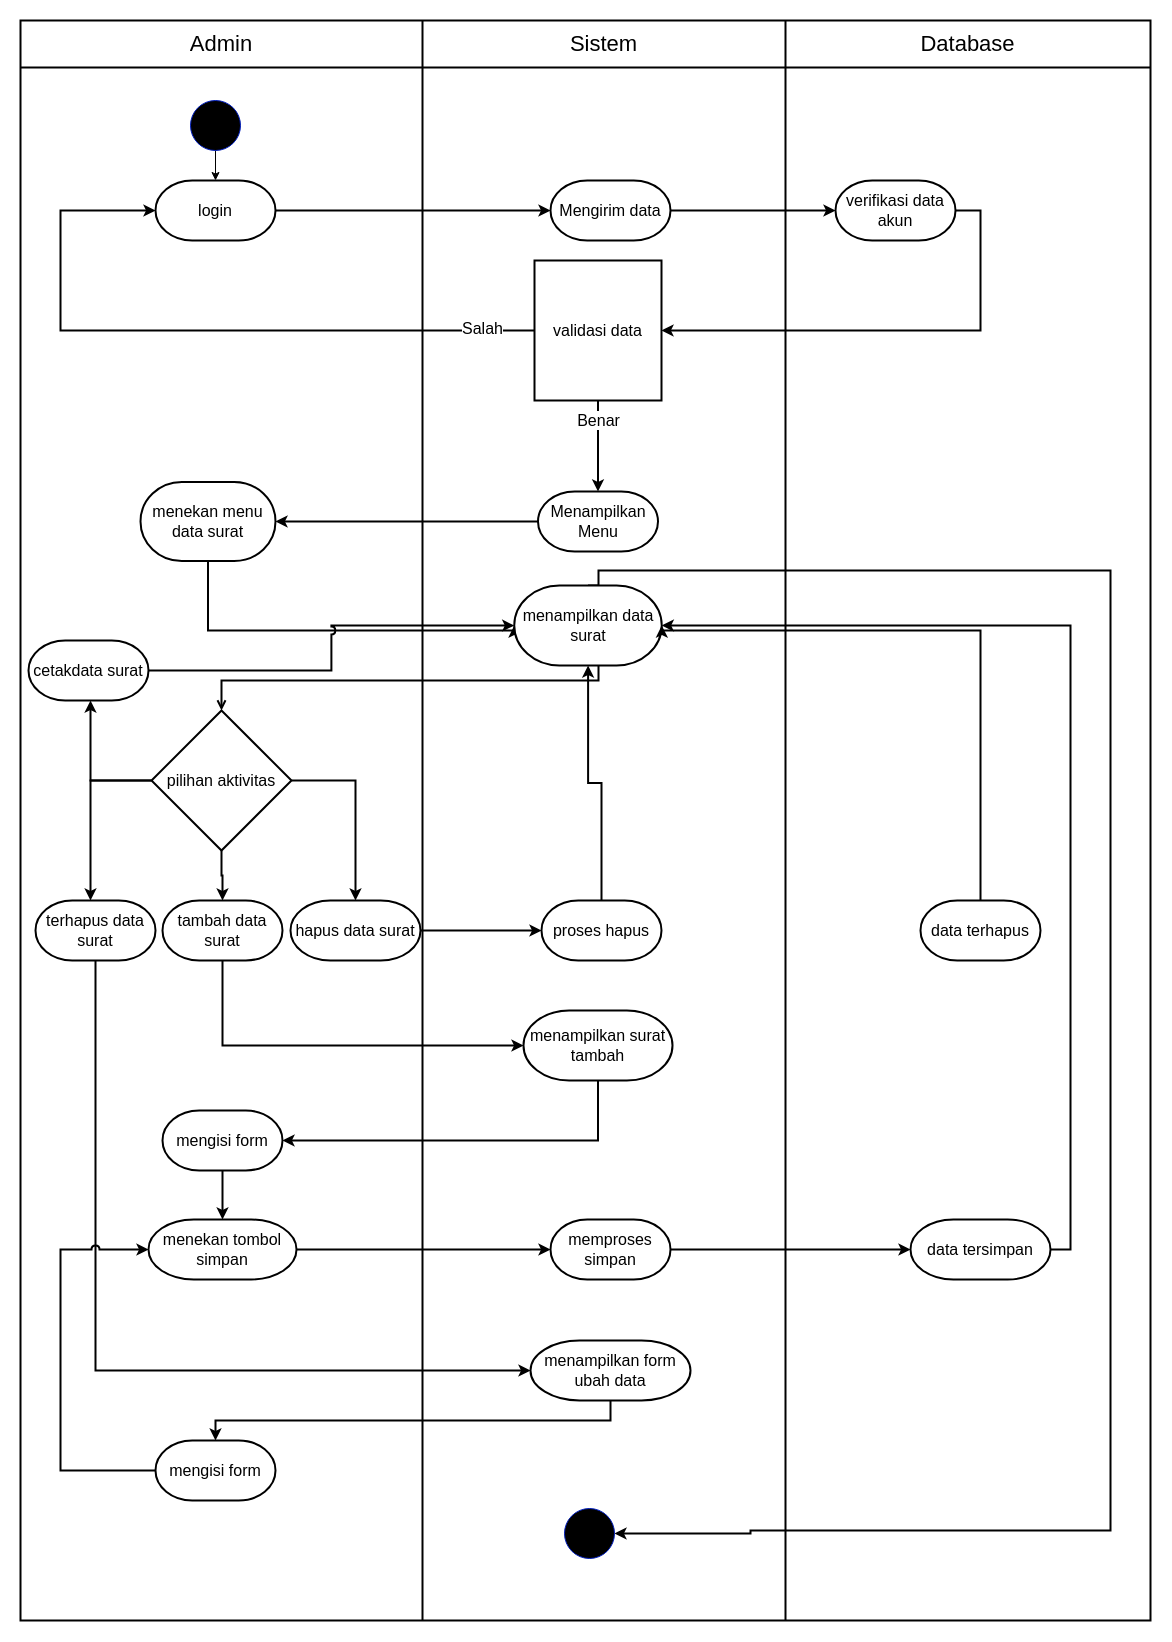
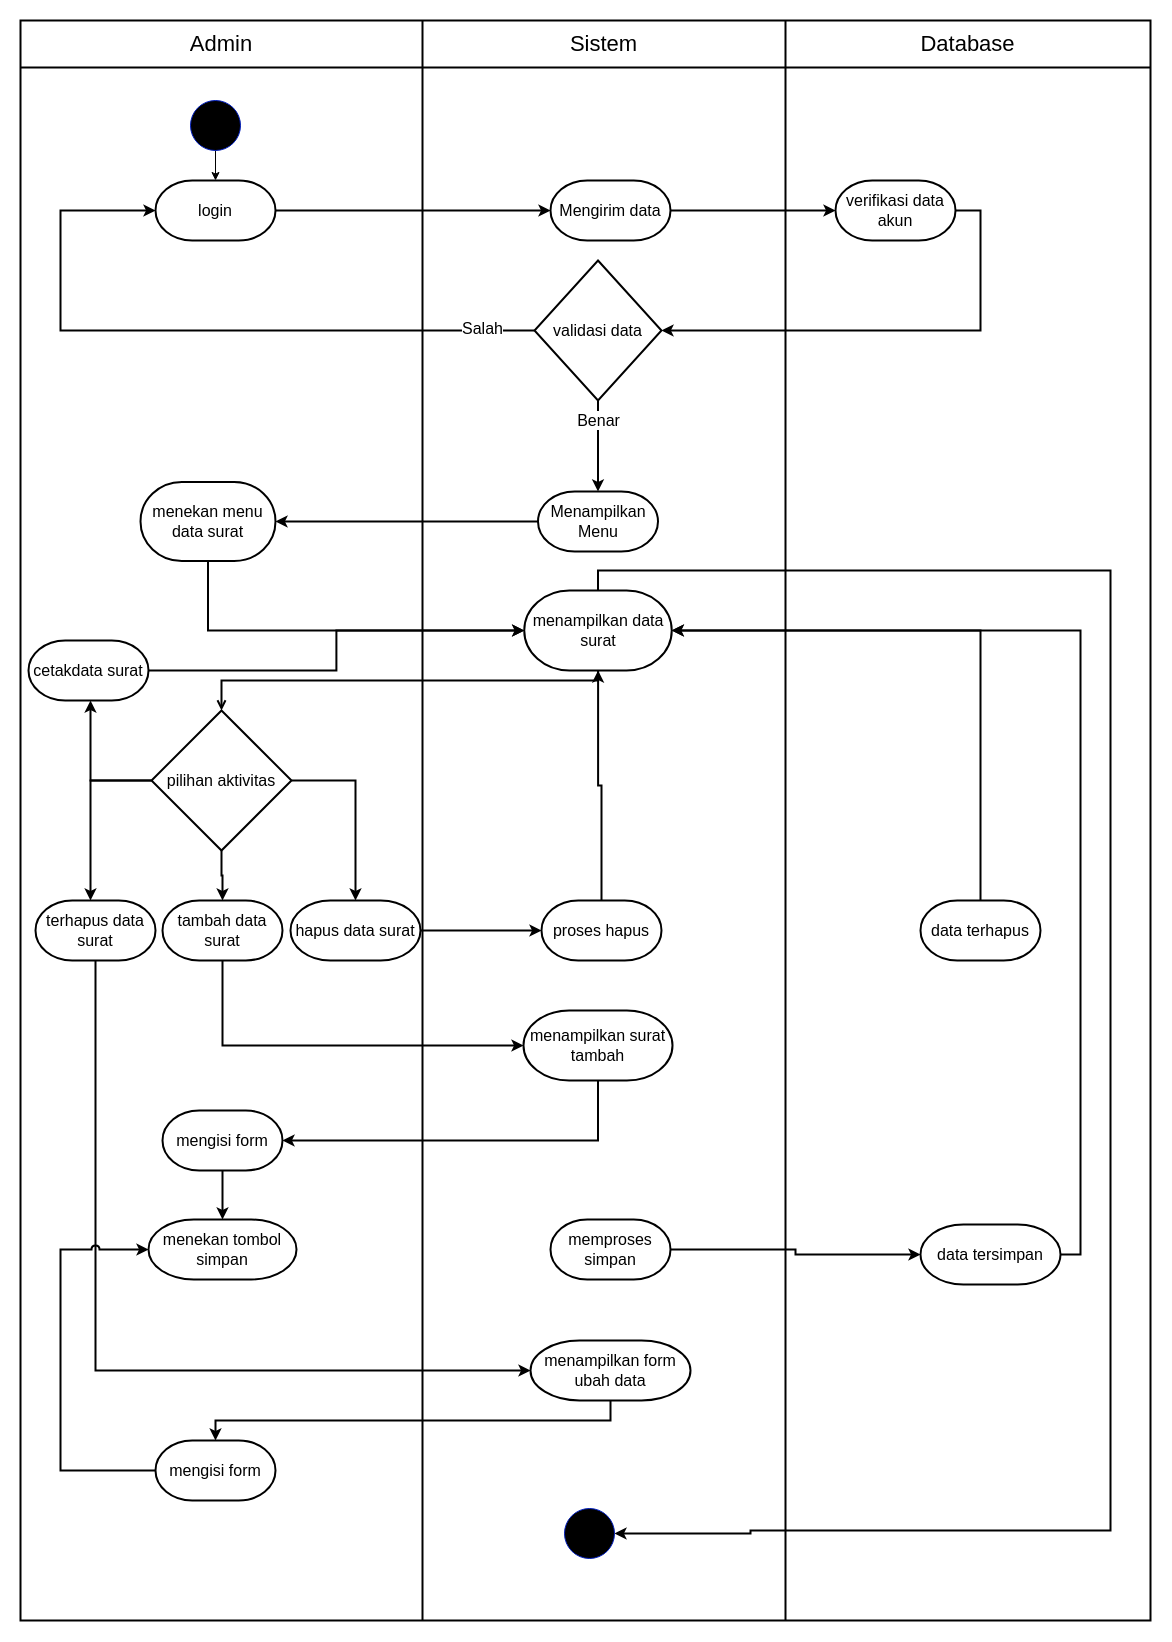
node "validasi data": shape rectangle -> diamond
node "menampilkan data surat": moved (588, 626) -> (598, 631)
edge "menekan tombol simpan" -> "memproses simpan": removed
node "data tersimpan": moved (981, 1250) -> (991, 1255)
